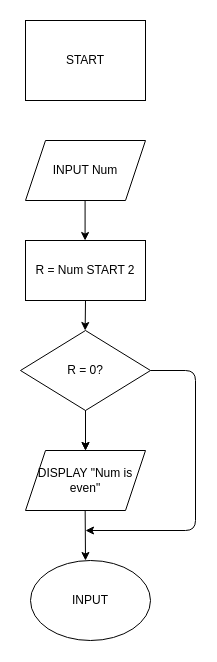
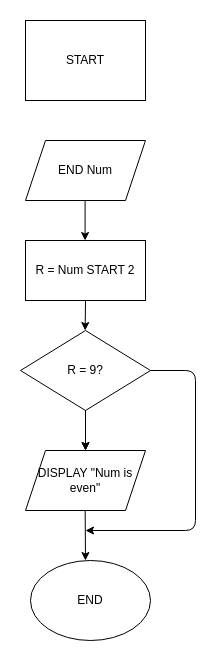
node "INPUT Num": label "INPUT Num" -> "END Num"
node "R = 0?": label "R = 0?" -> "R = 9?"
node "INPUT": label "INPUT" -> "END"
